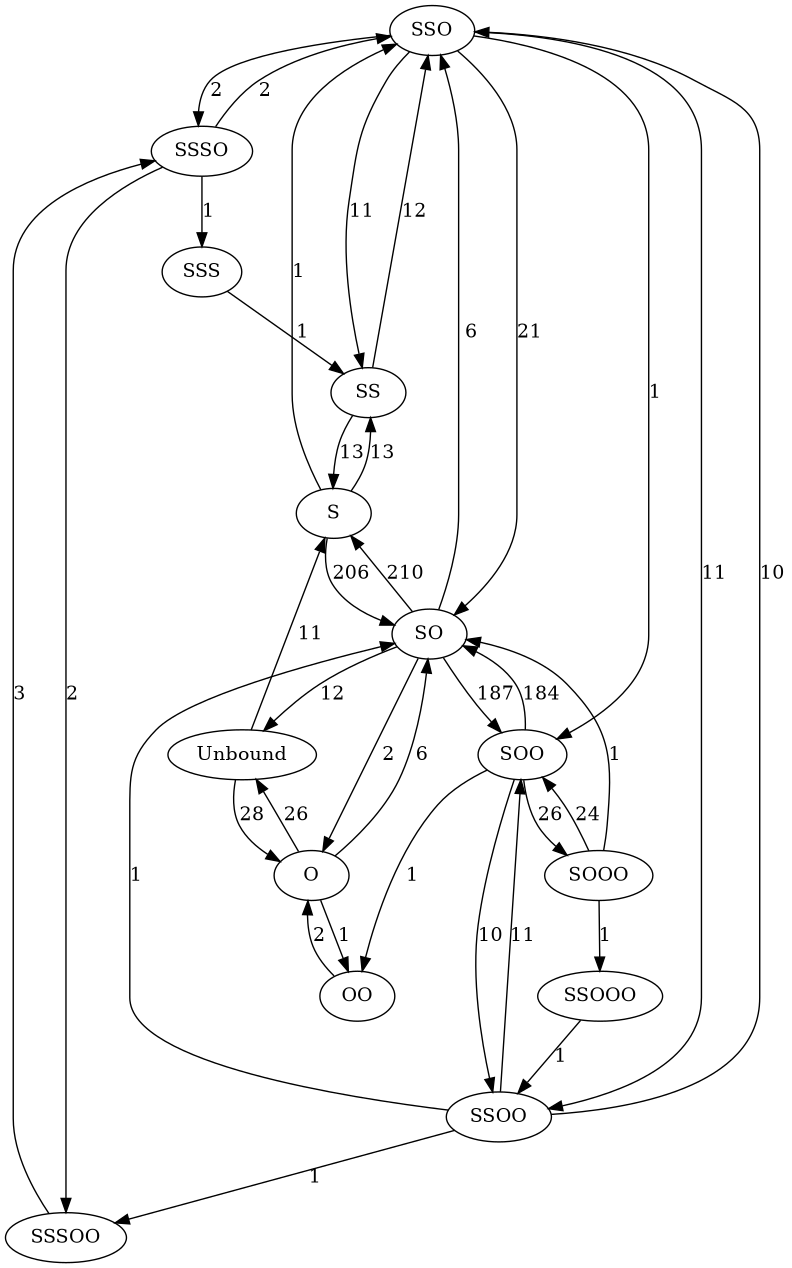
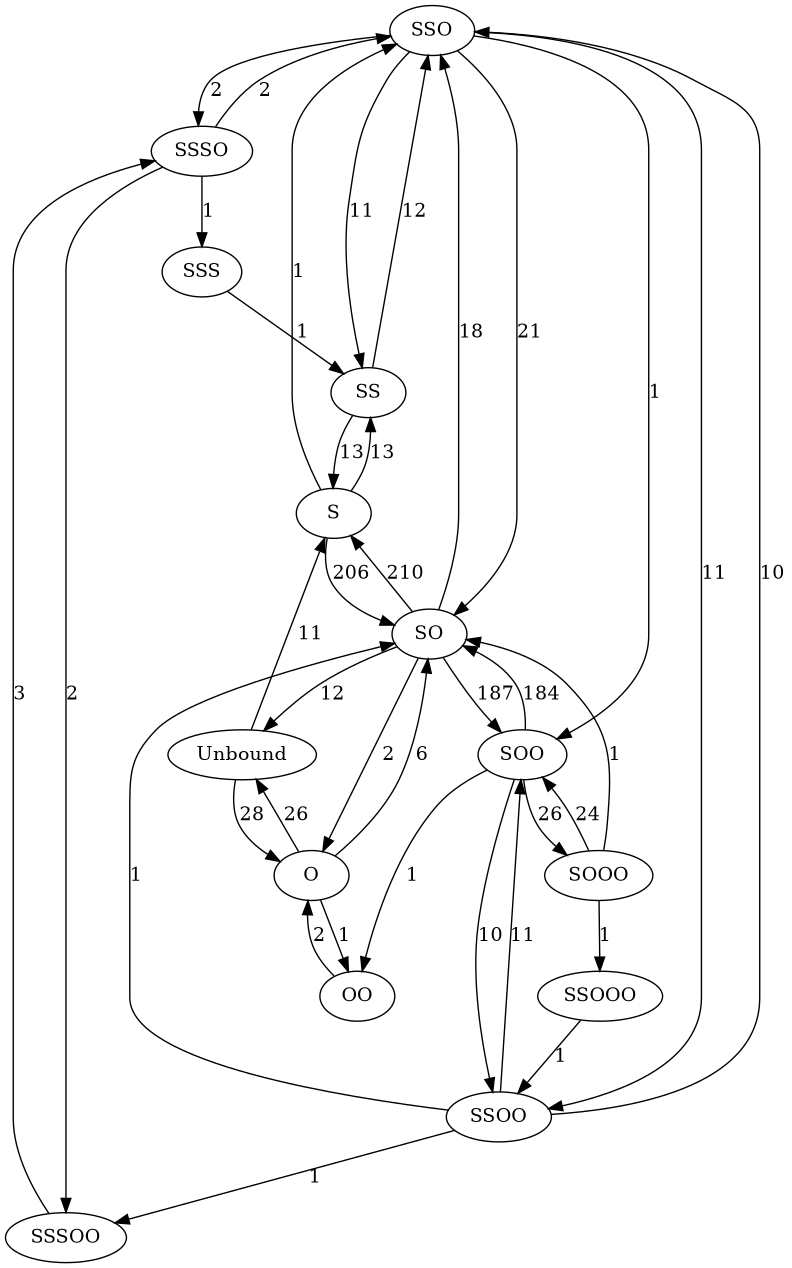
edge "SO" -> "SSO": label "6" -> "18"
